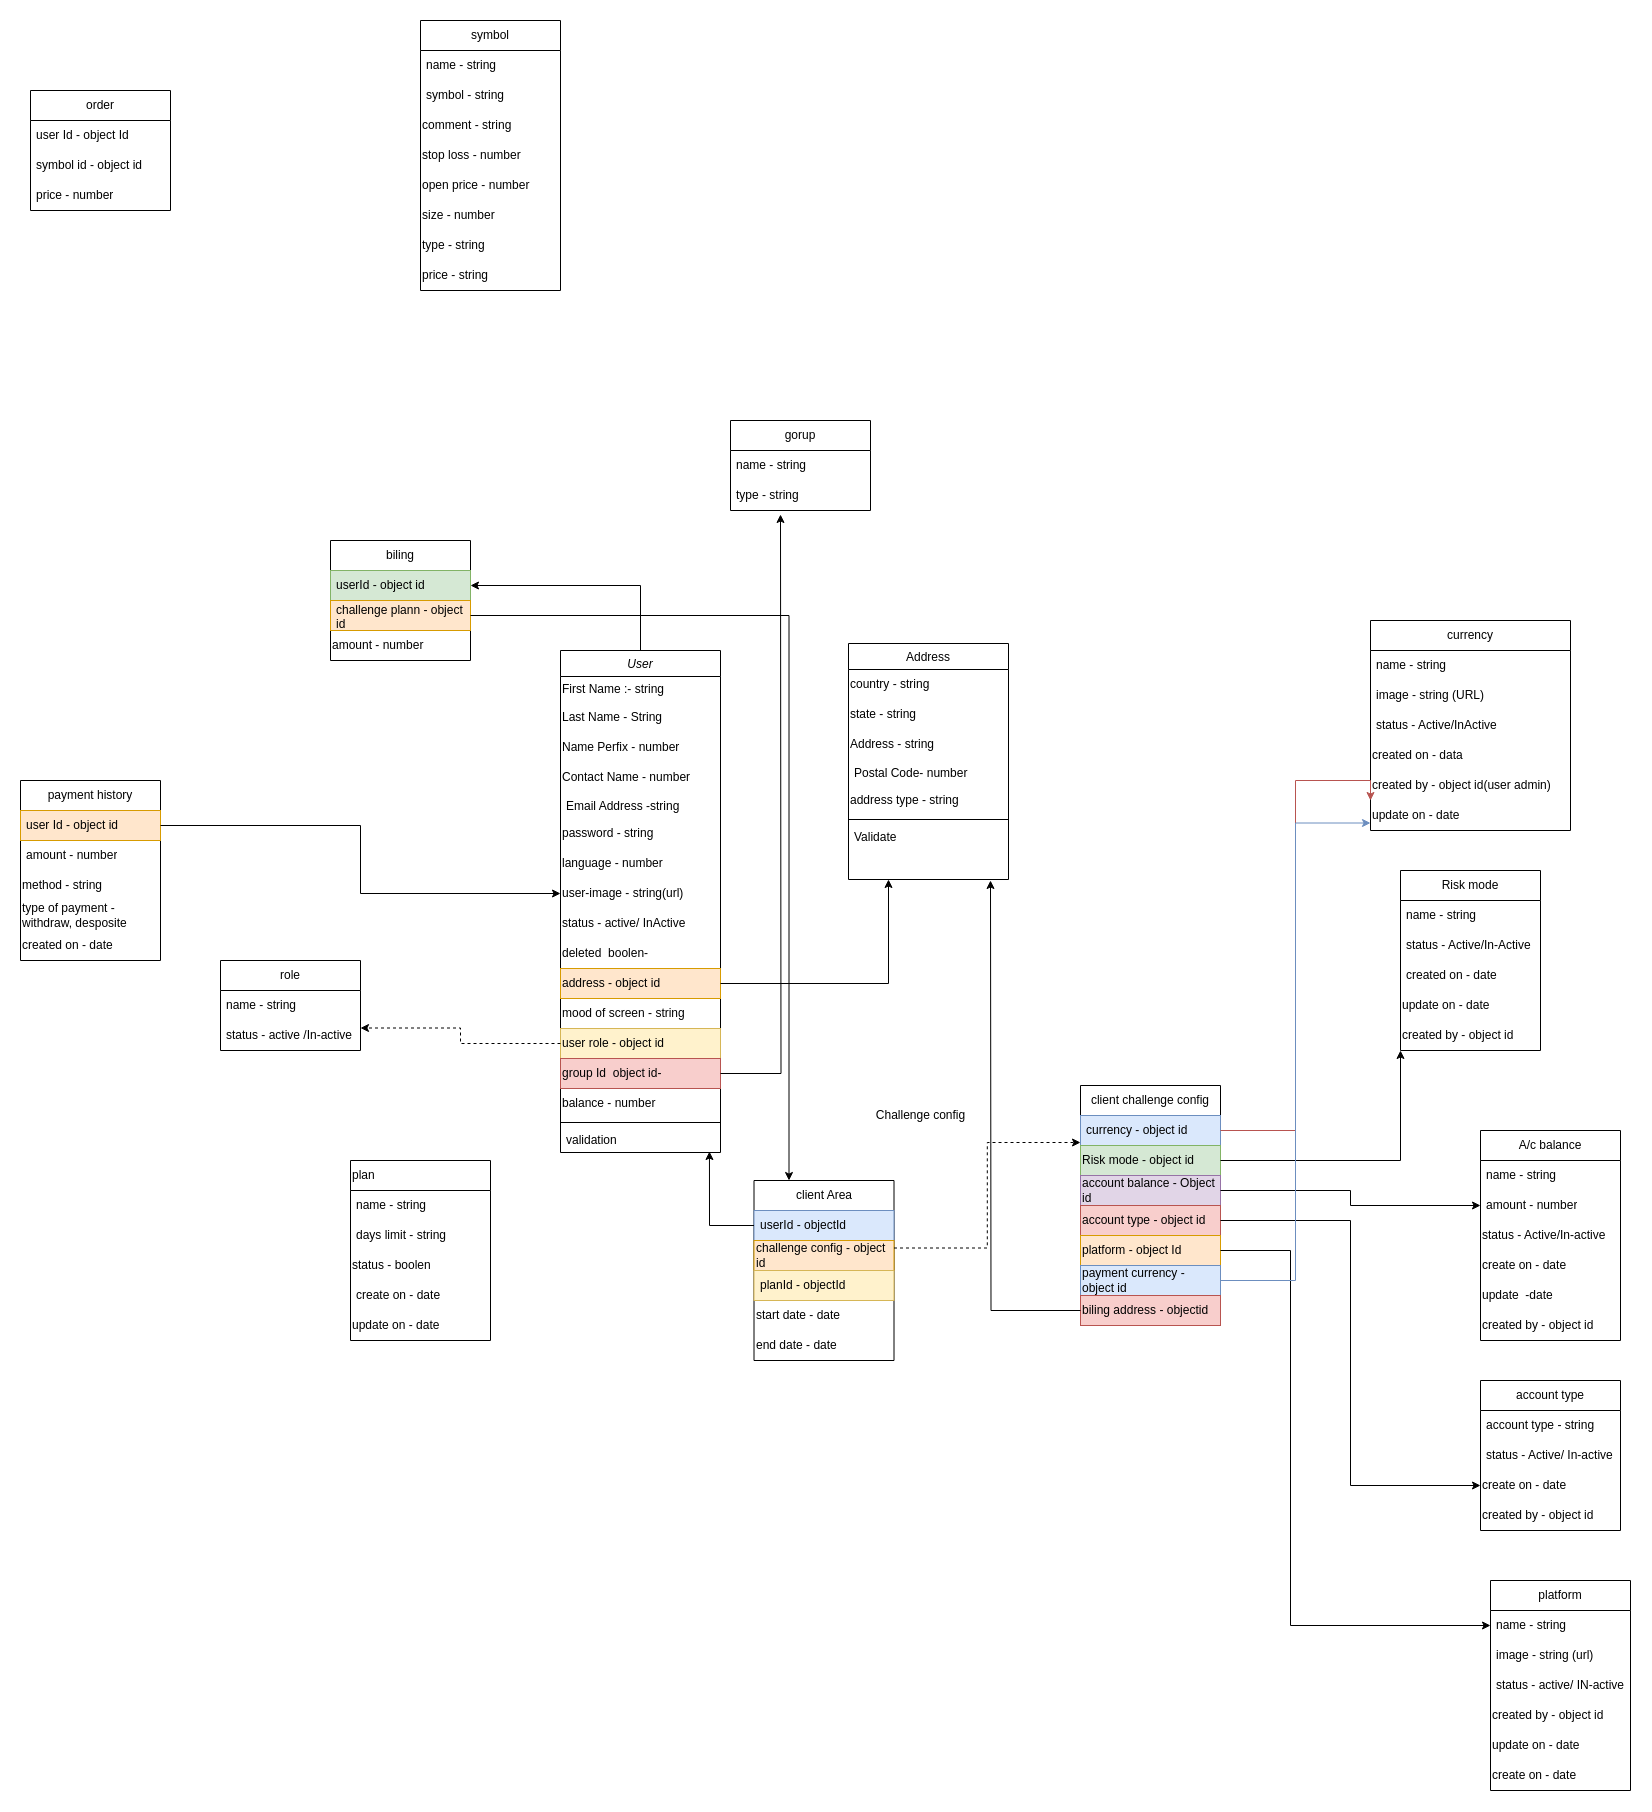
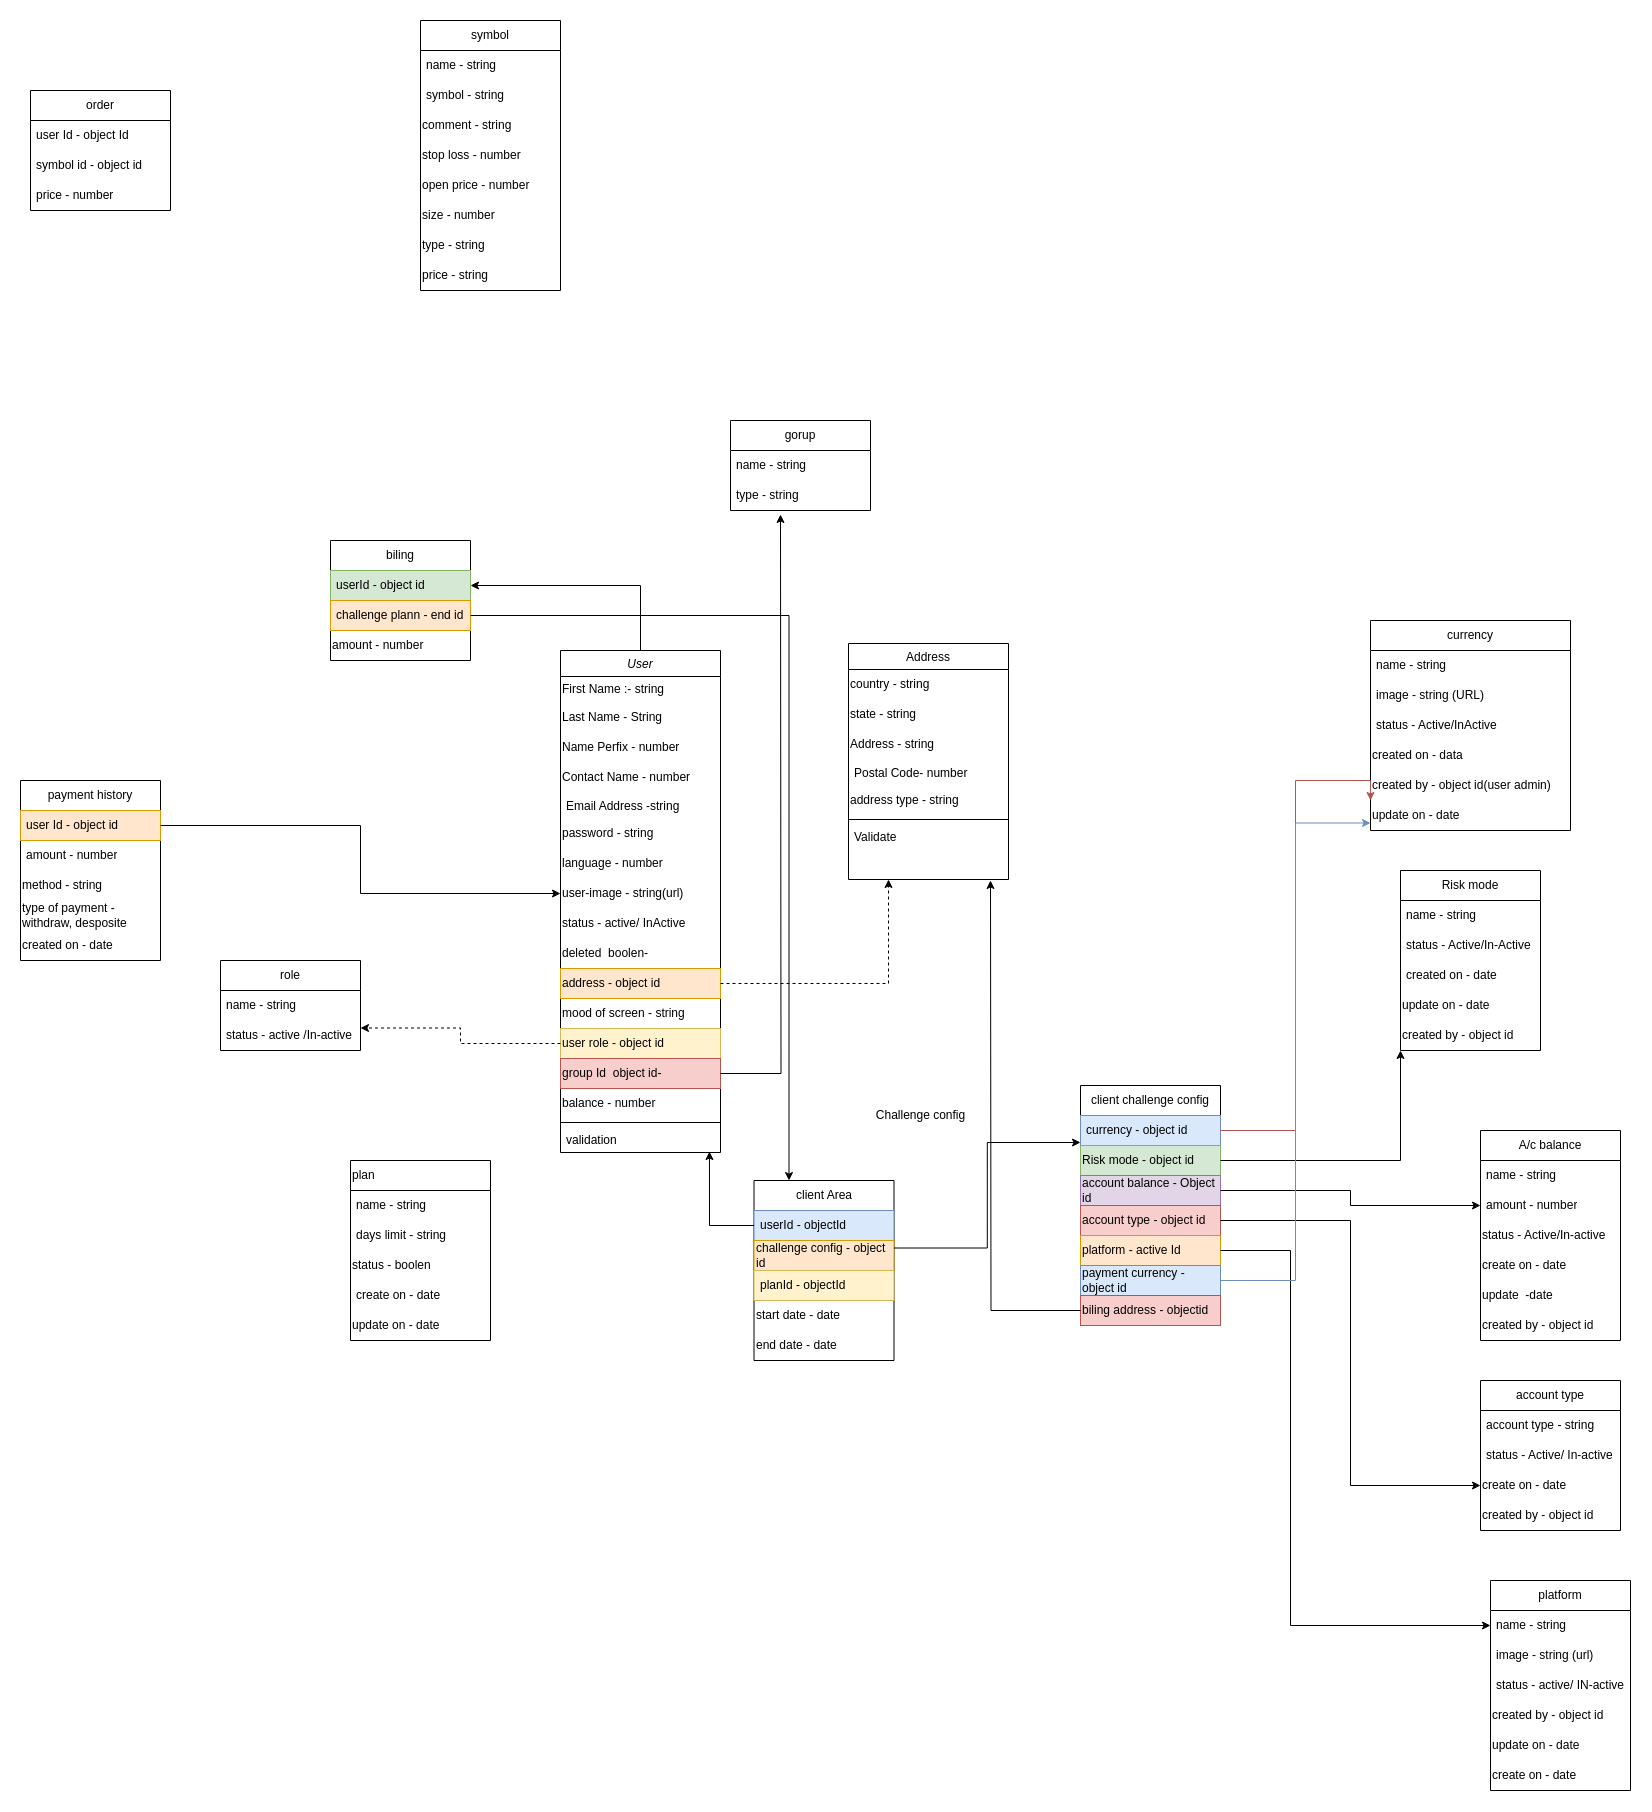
node "challenge plann - object id": label "challenge plann - object id" -> "challenge plann - end id"
edge "address - object id" -> "Address": style solid -> dashed
edge "challenge config - object id" -> "currency - object id": style dashed -> solid
node "platform - object Id": label "platform - object Id" -> "platform - active Id"
